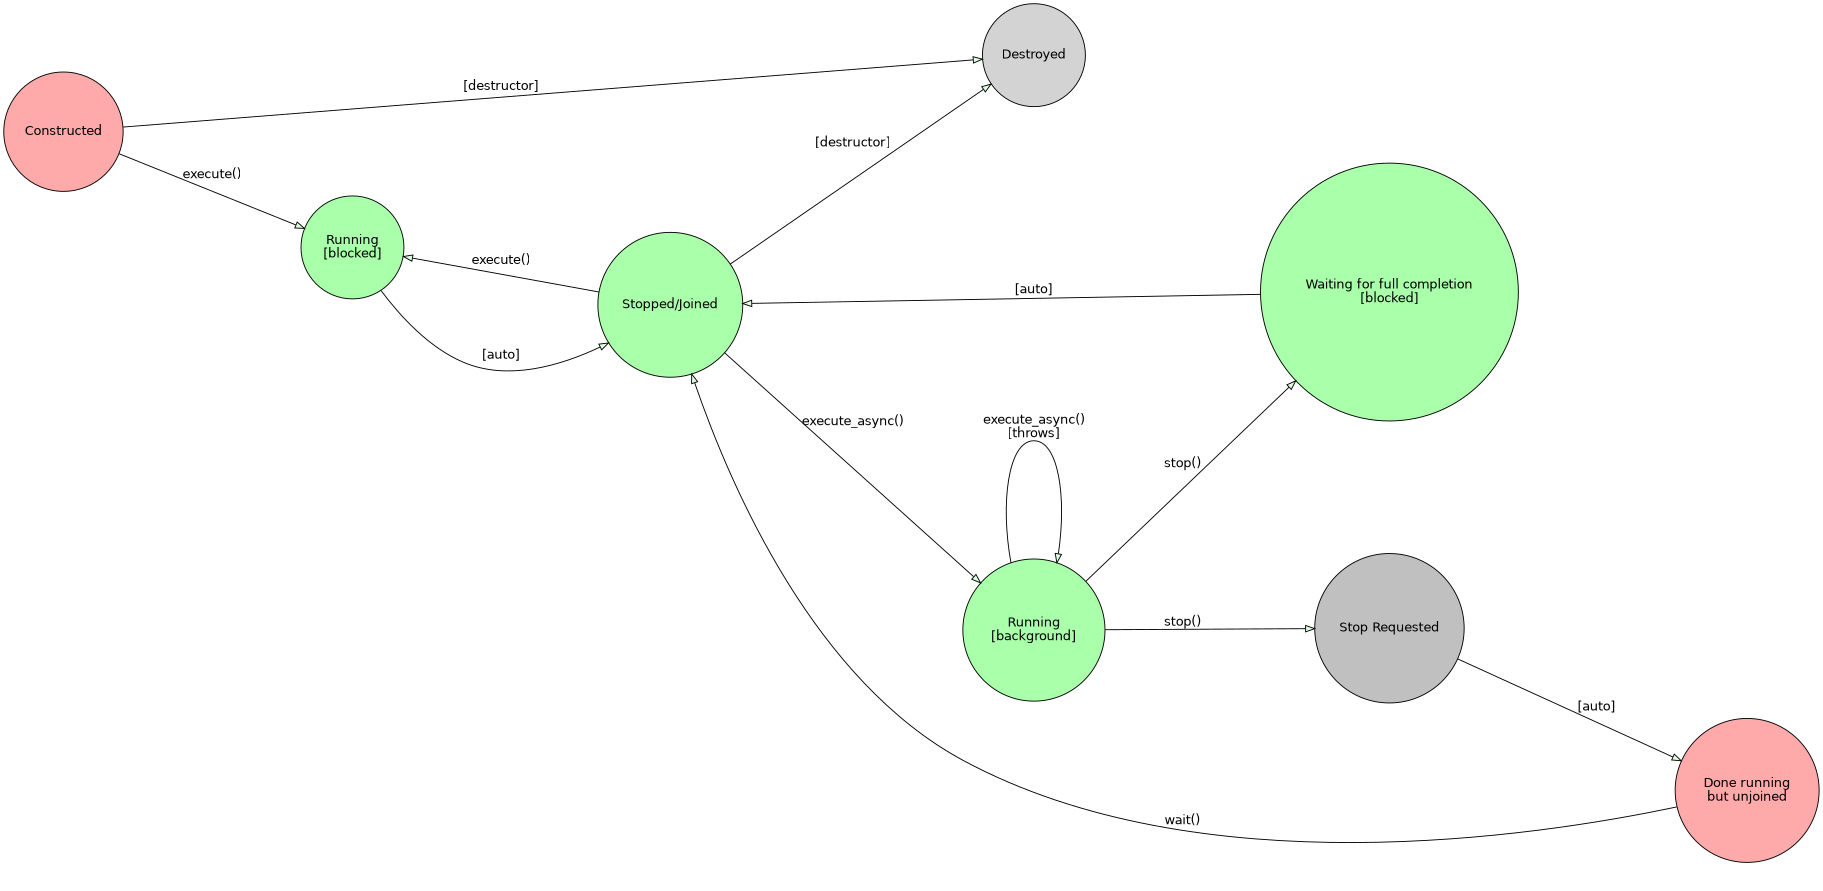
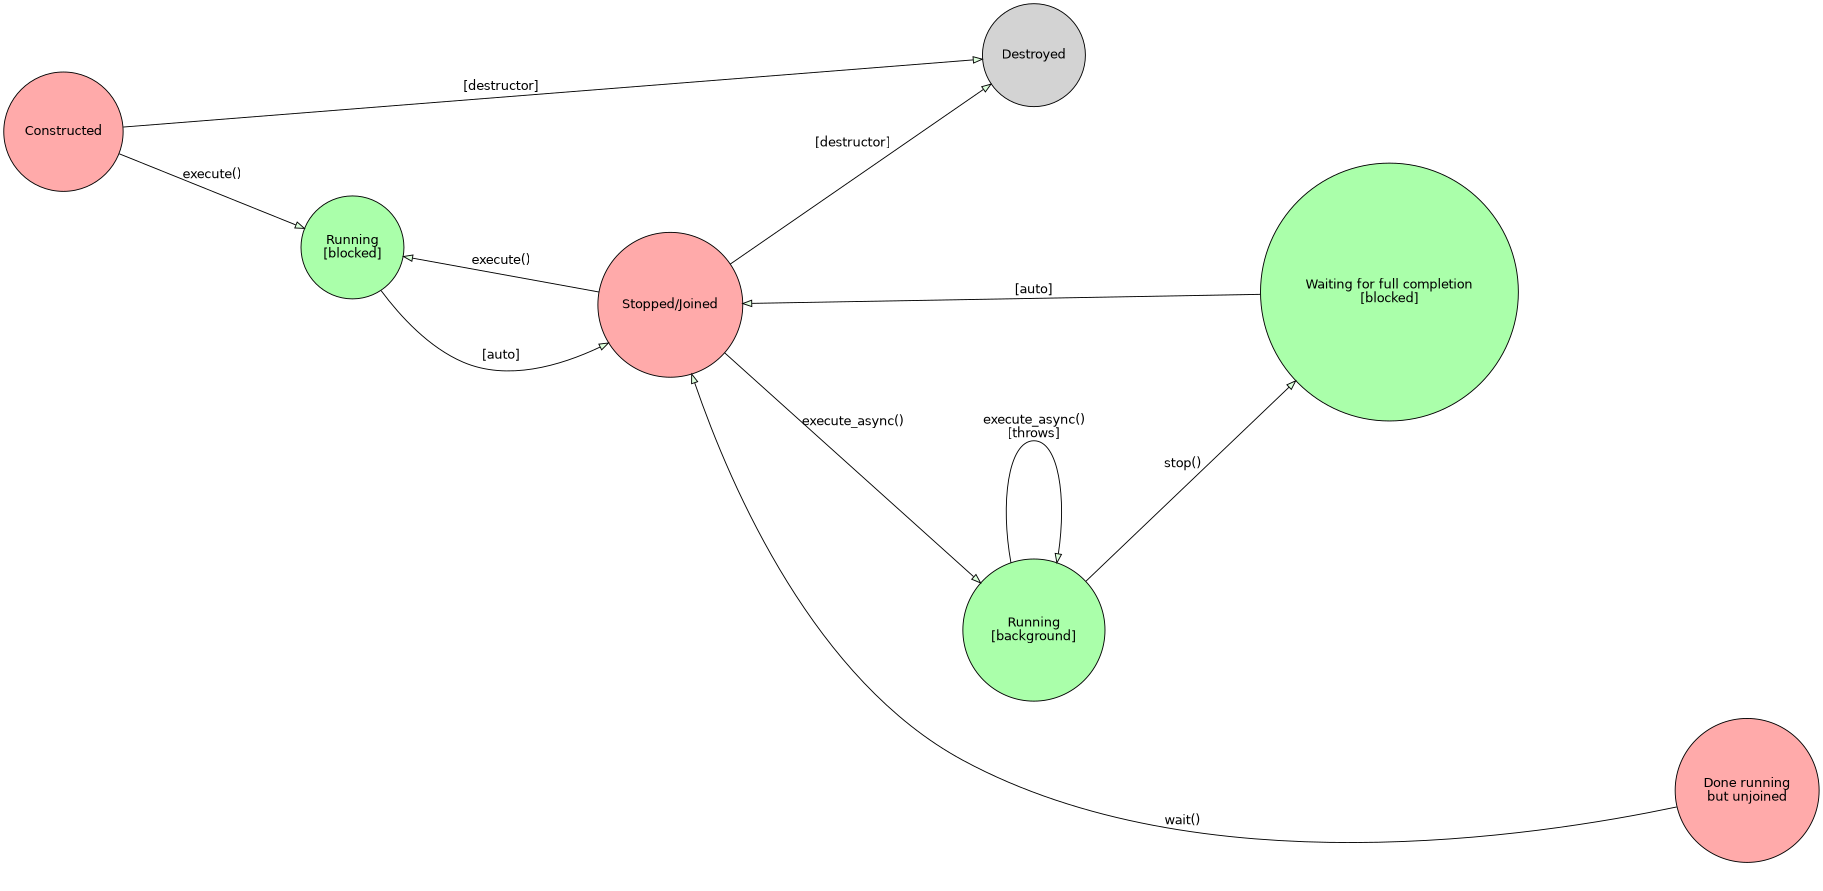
node "Stopped/Joined": fillcolor #aaffaa -> #ffaaaa
node "Stop Requested": removed
